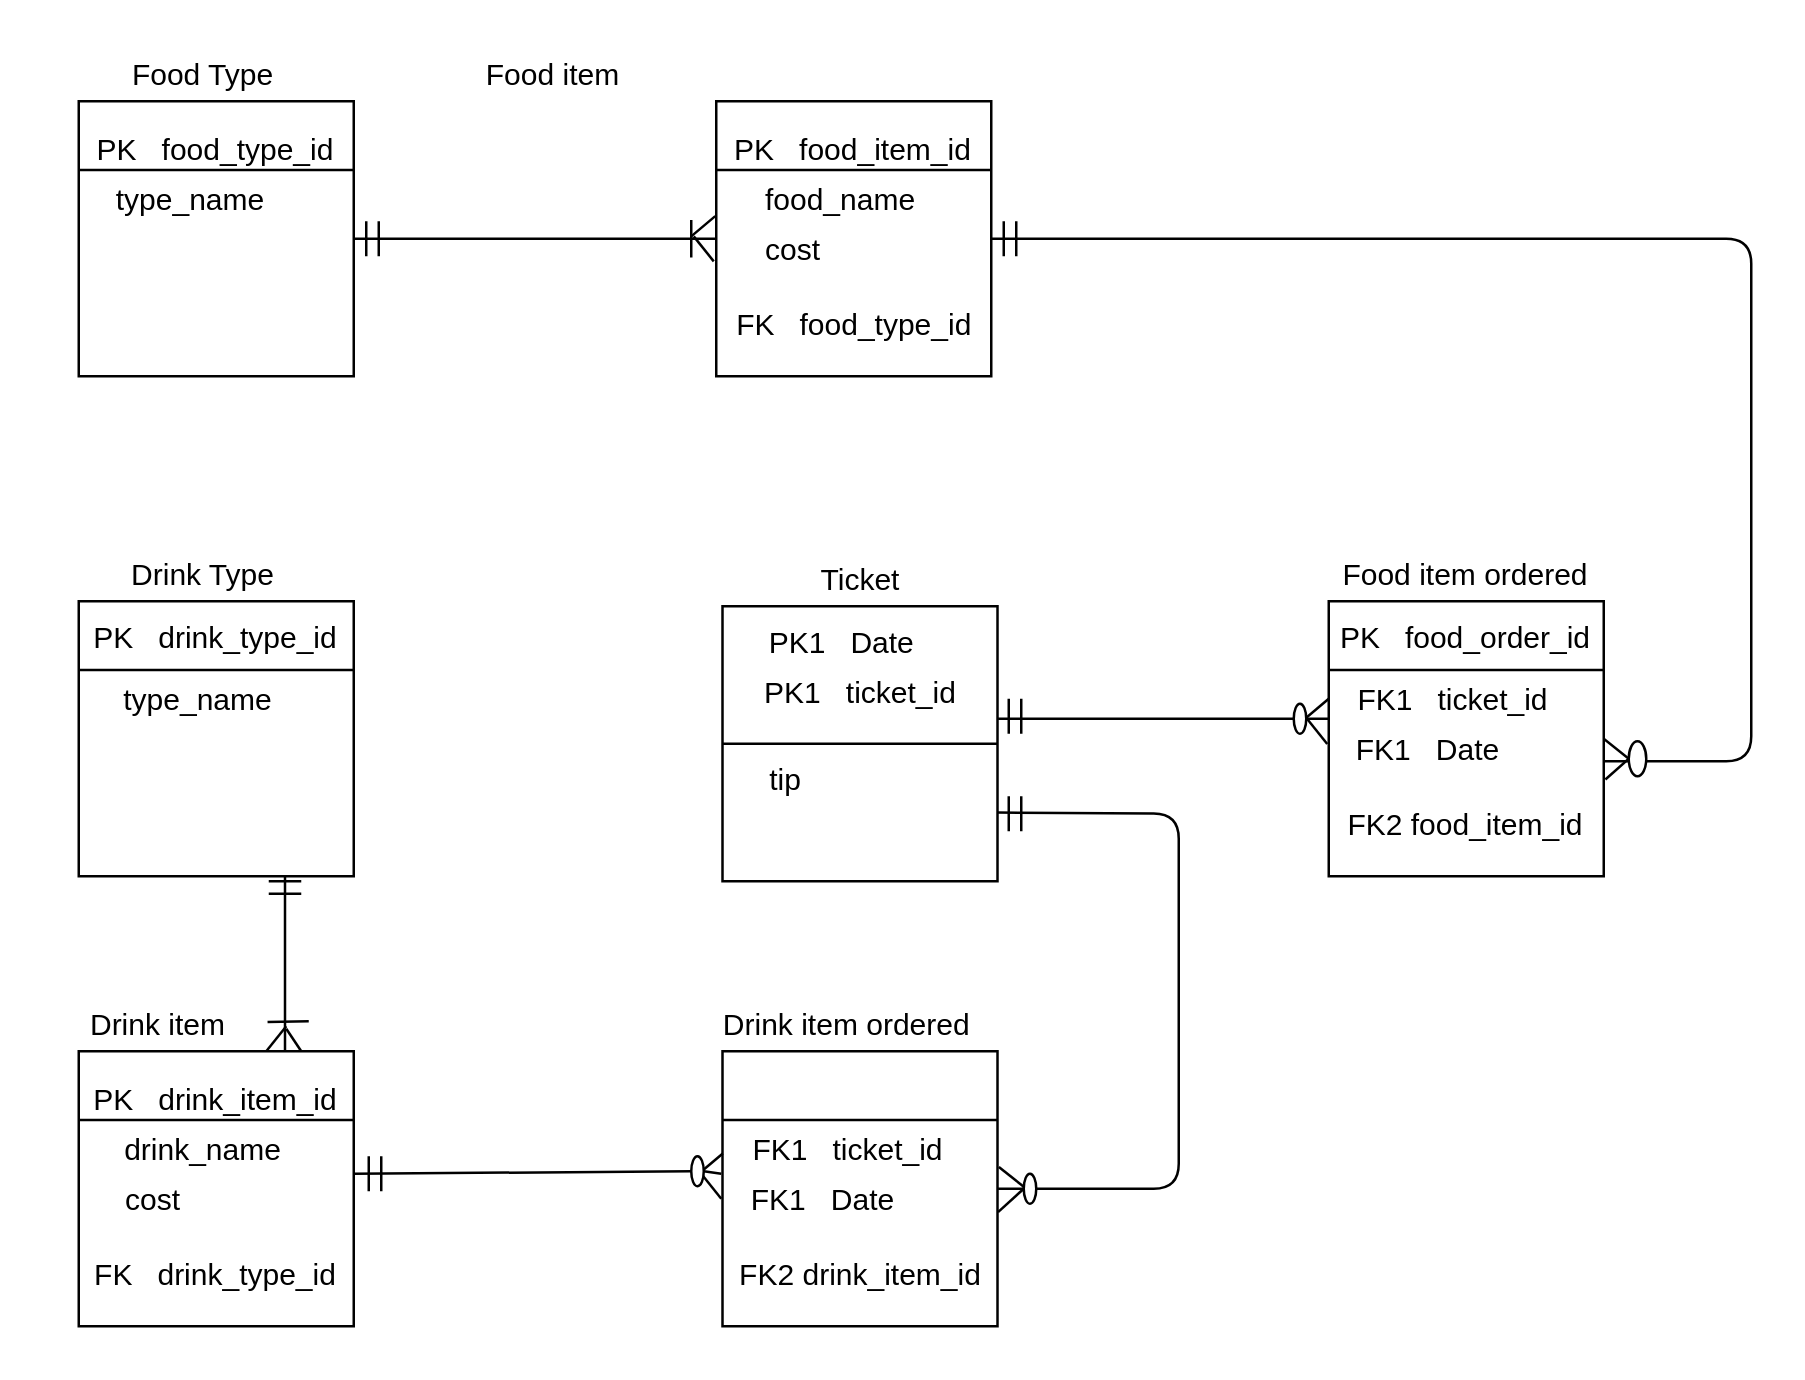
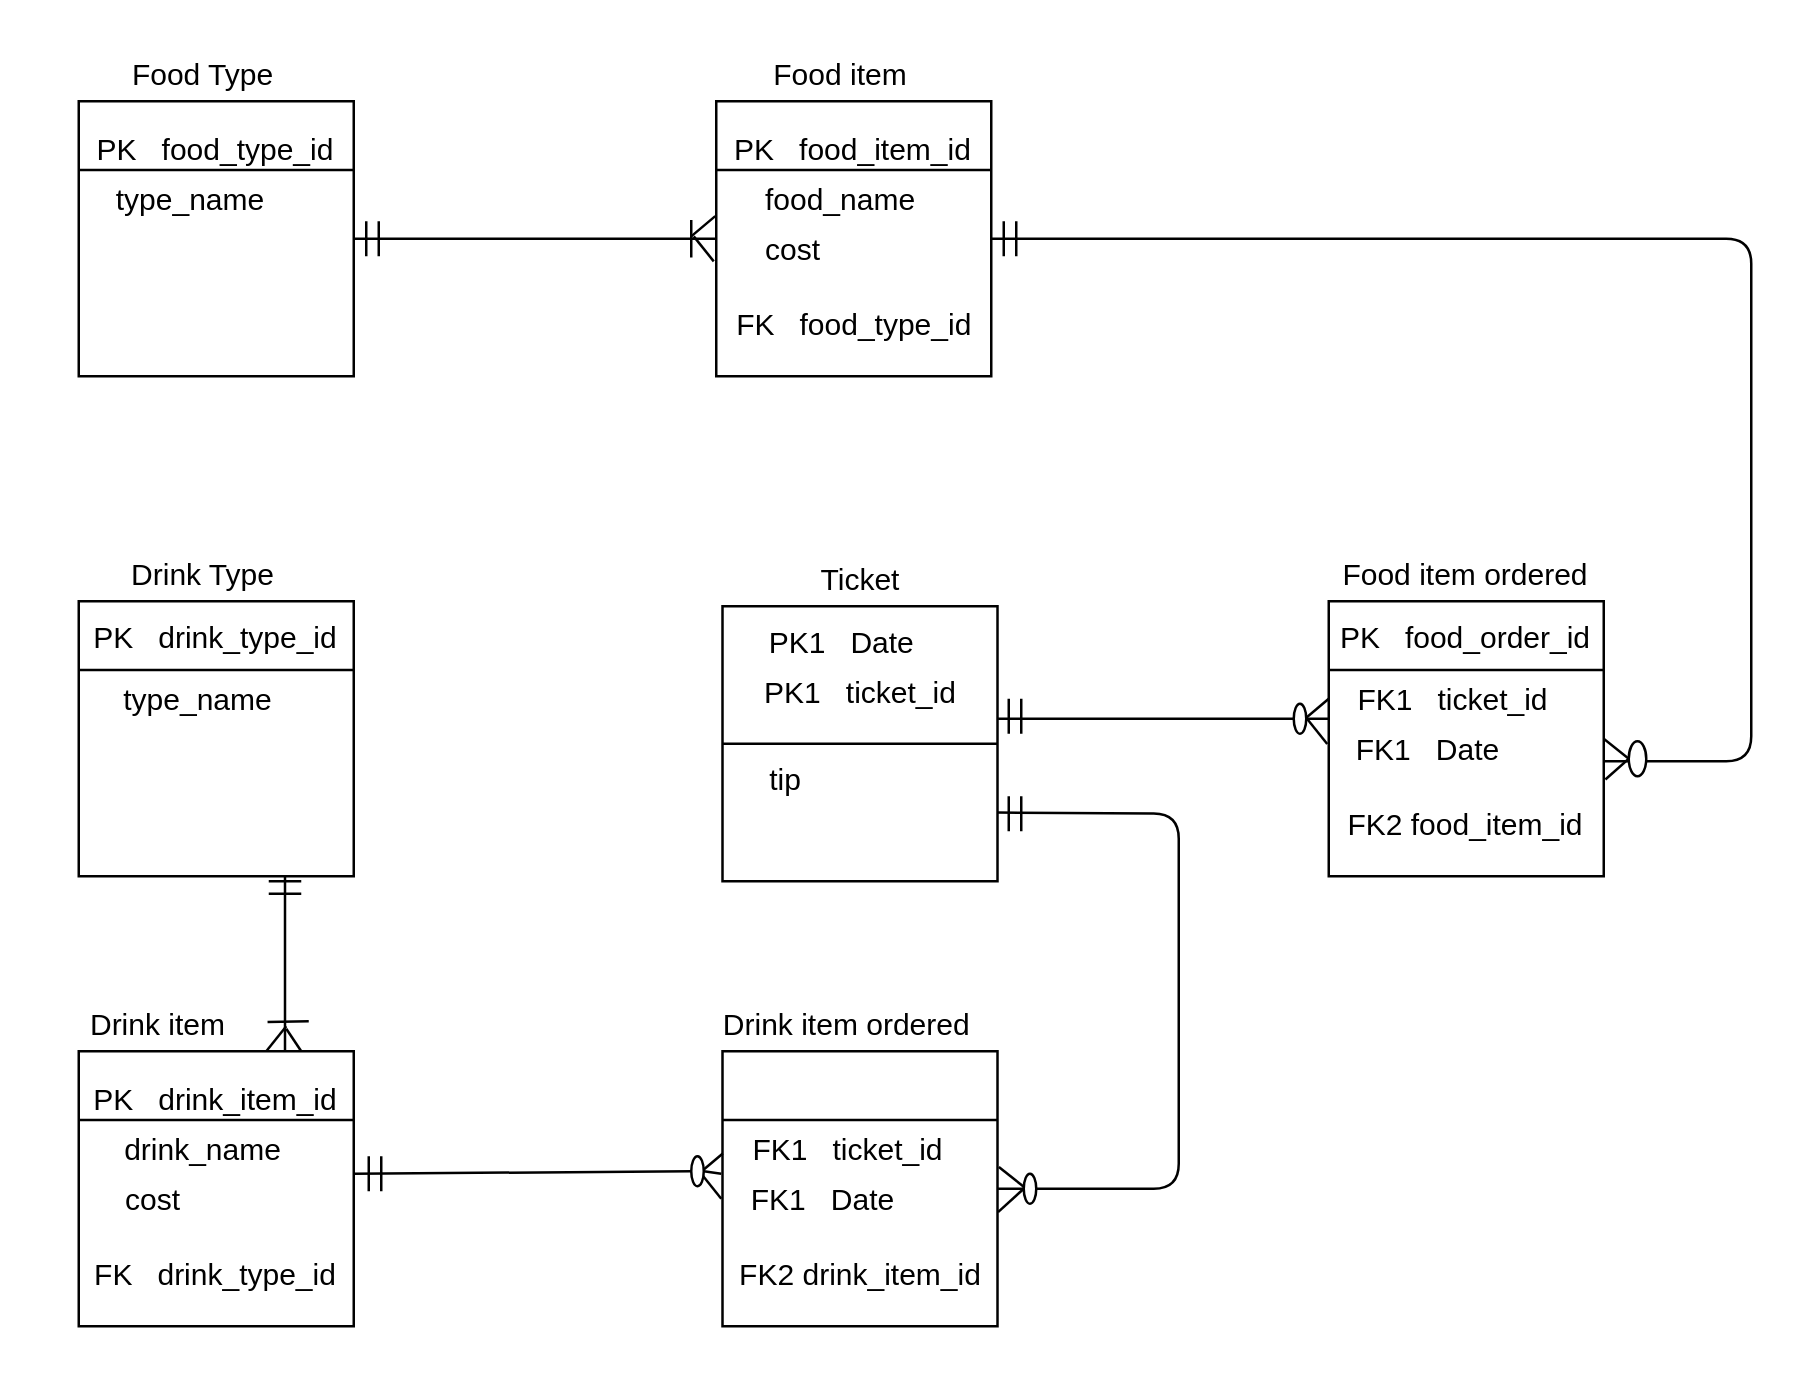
node "Food item": moved (554, 76) -> (841, 76)
